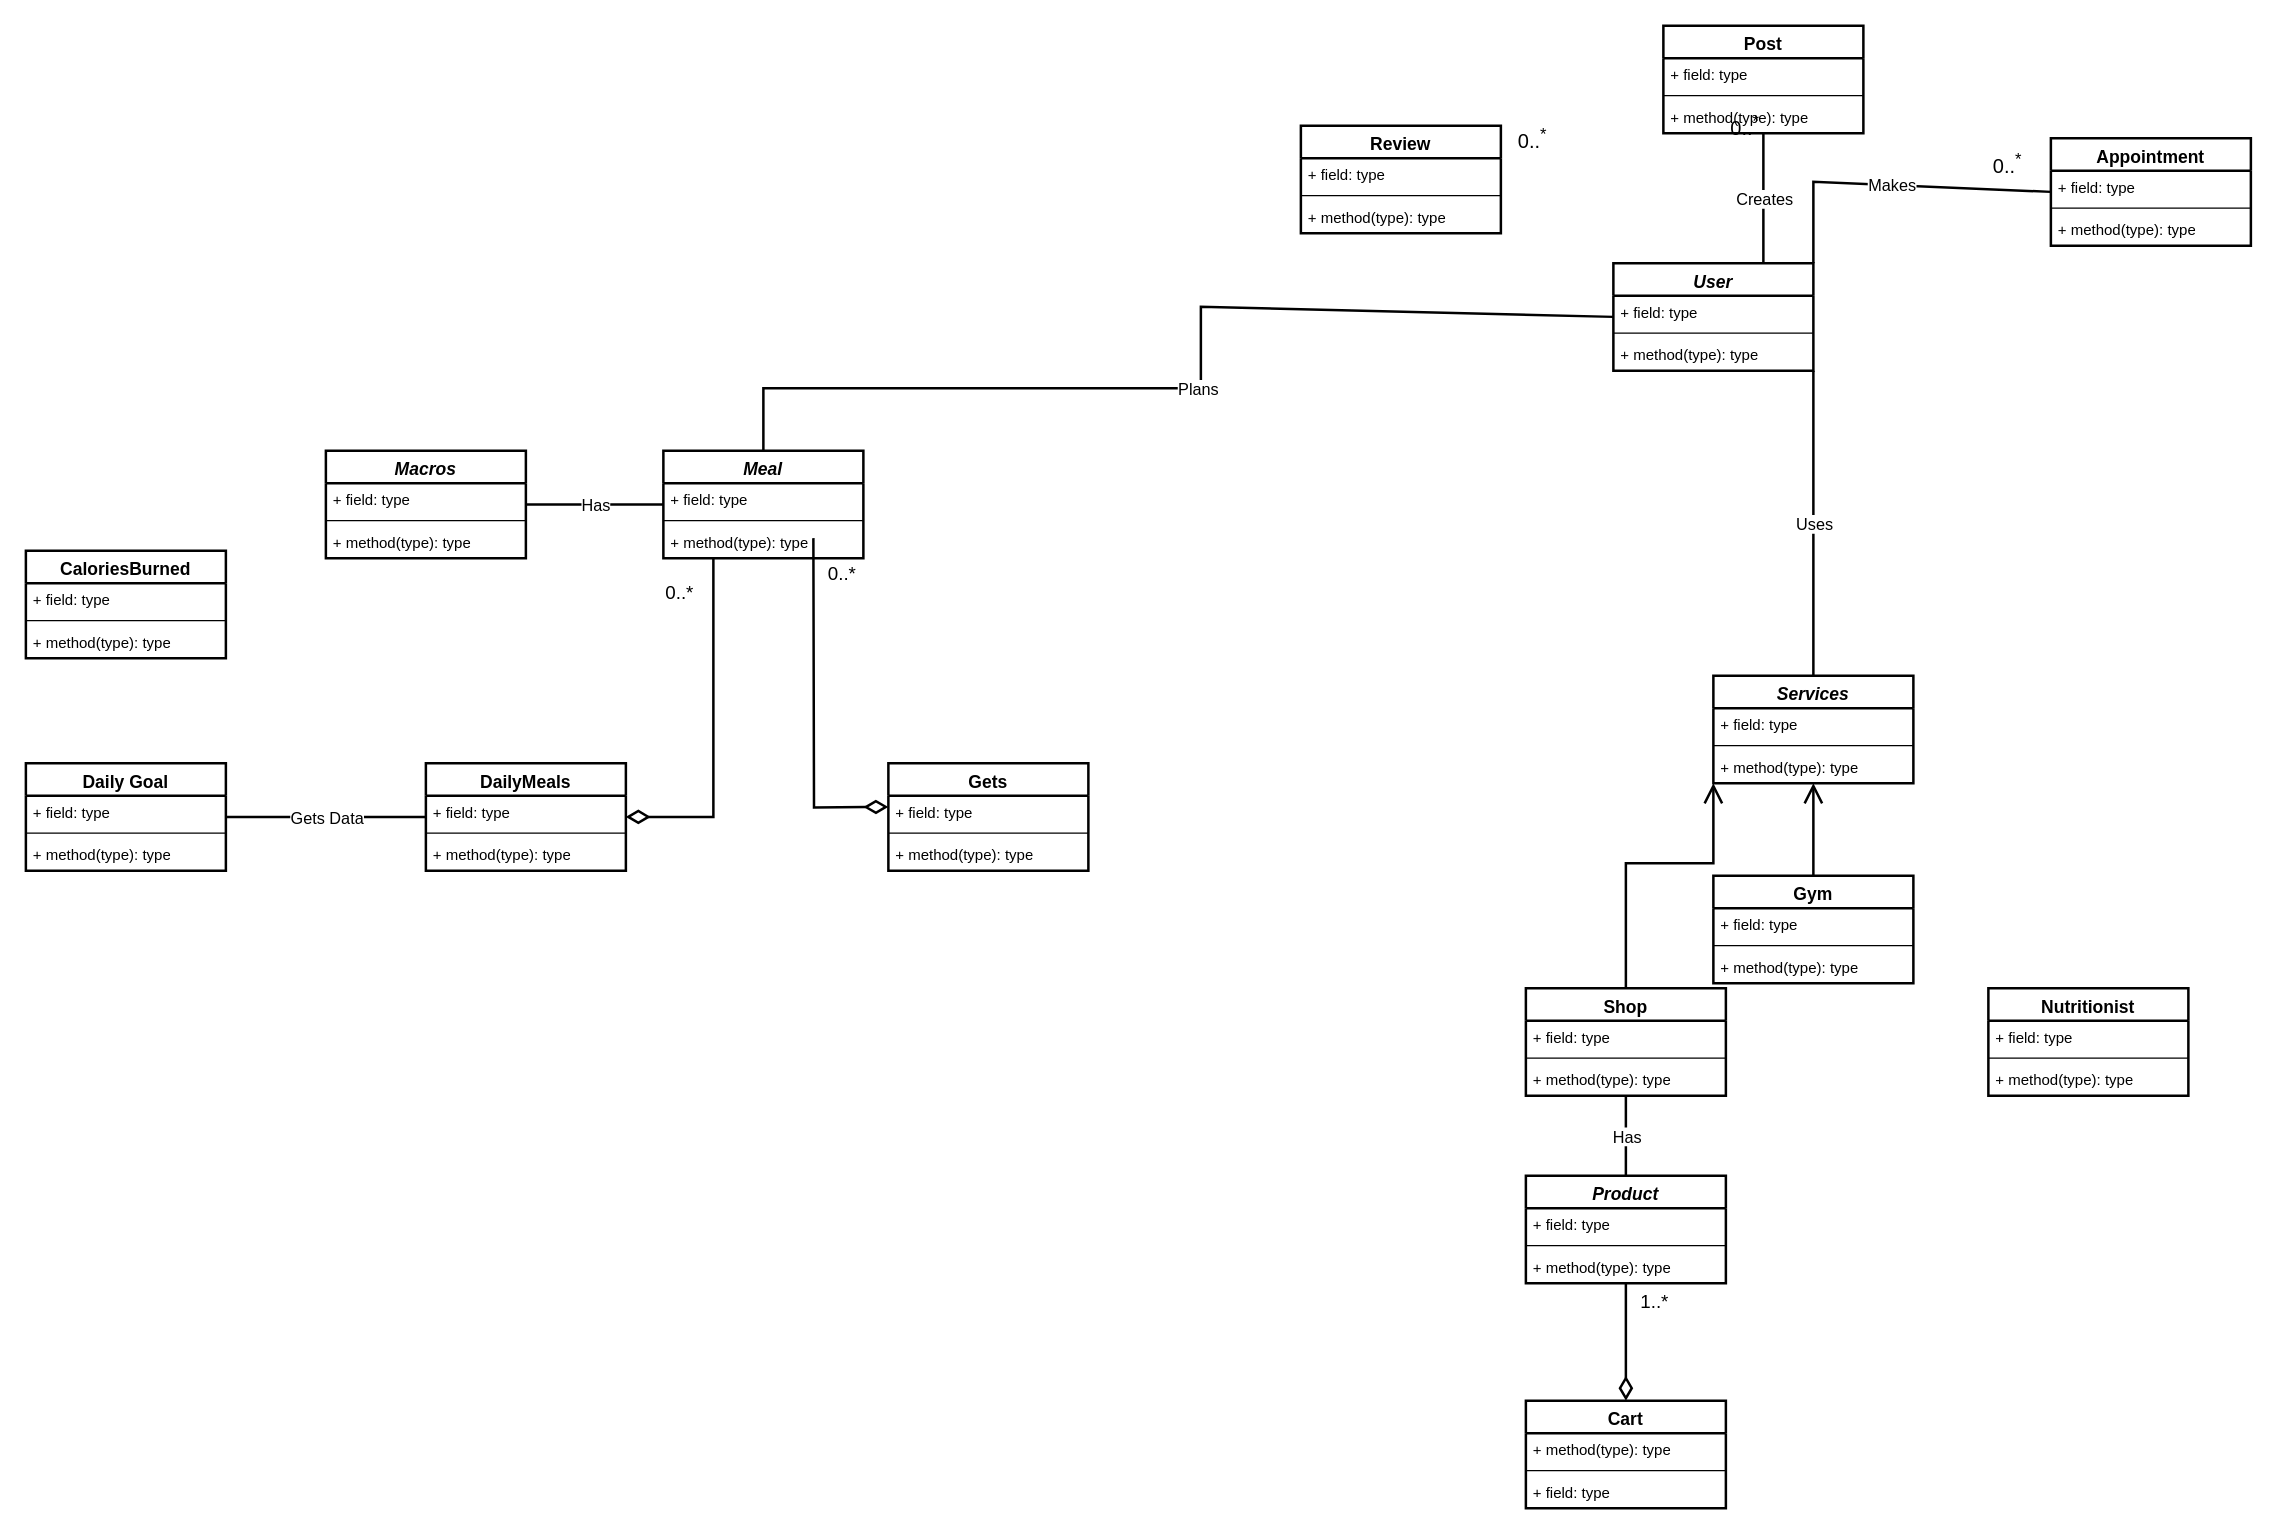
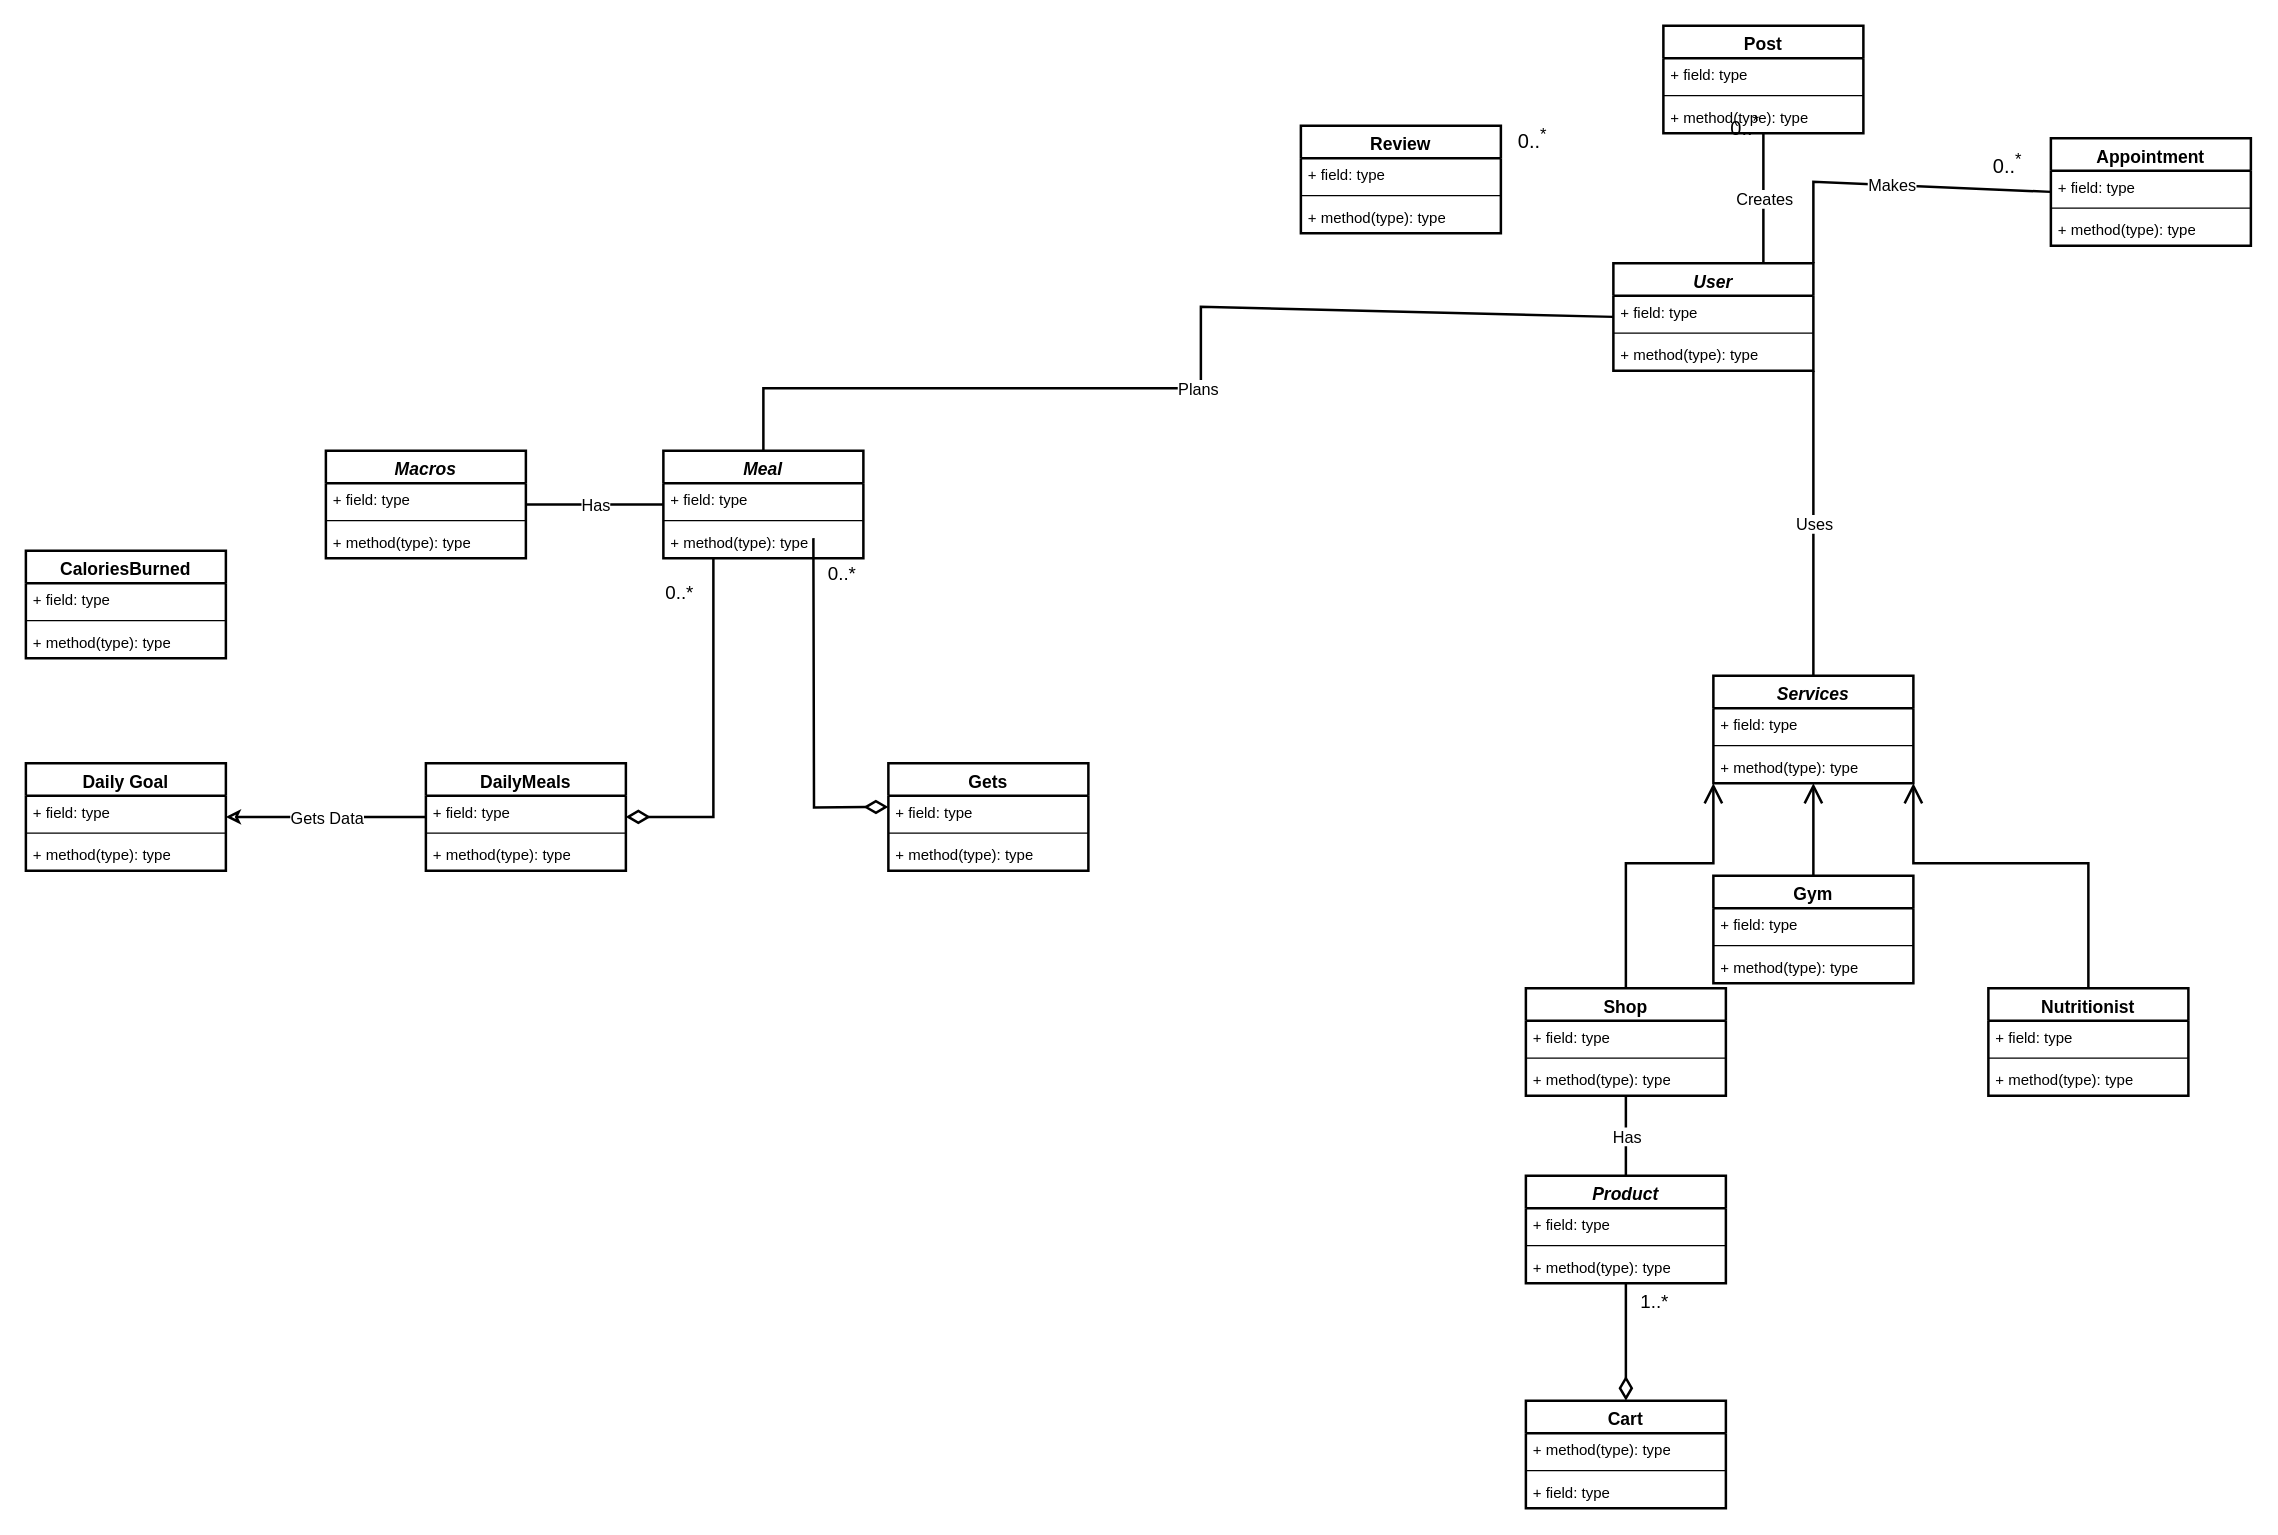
edge "Daily Goal" -- "DailyMeals": arrowhead none -> classic
edge "Nutritionist" -> "Services": added
